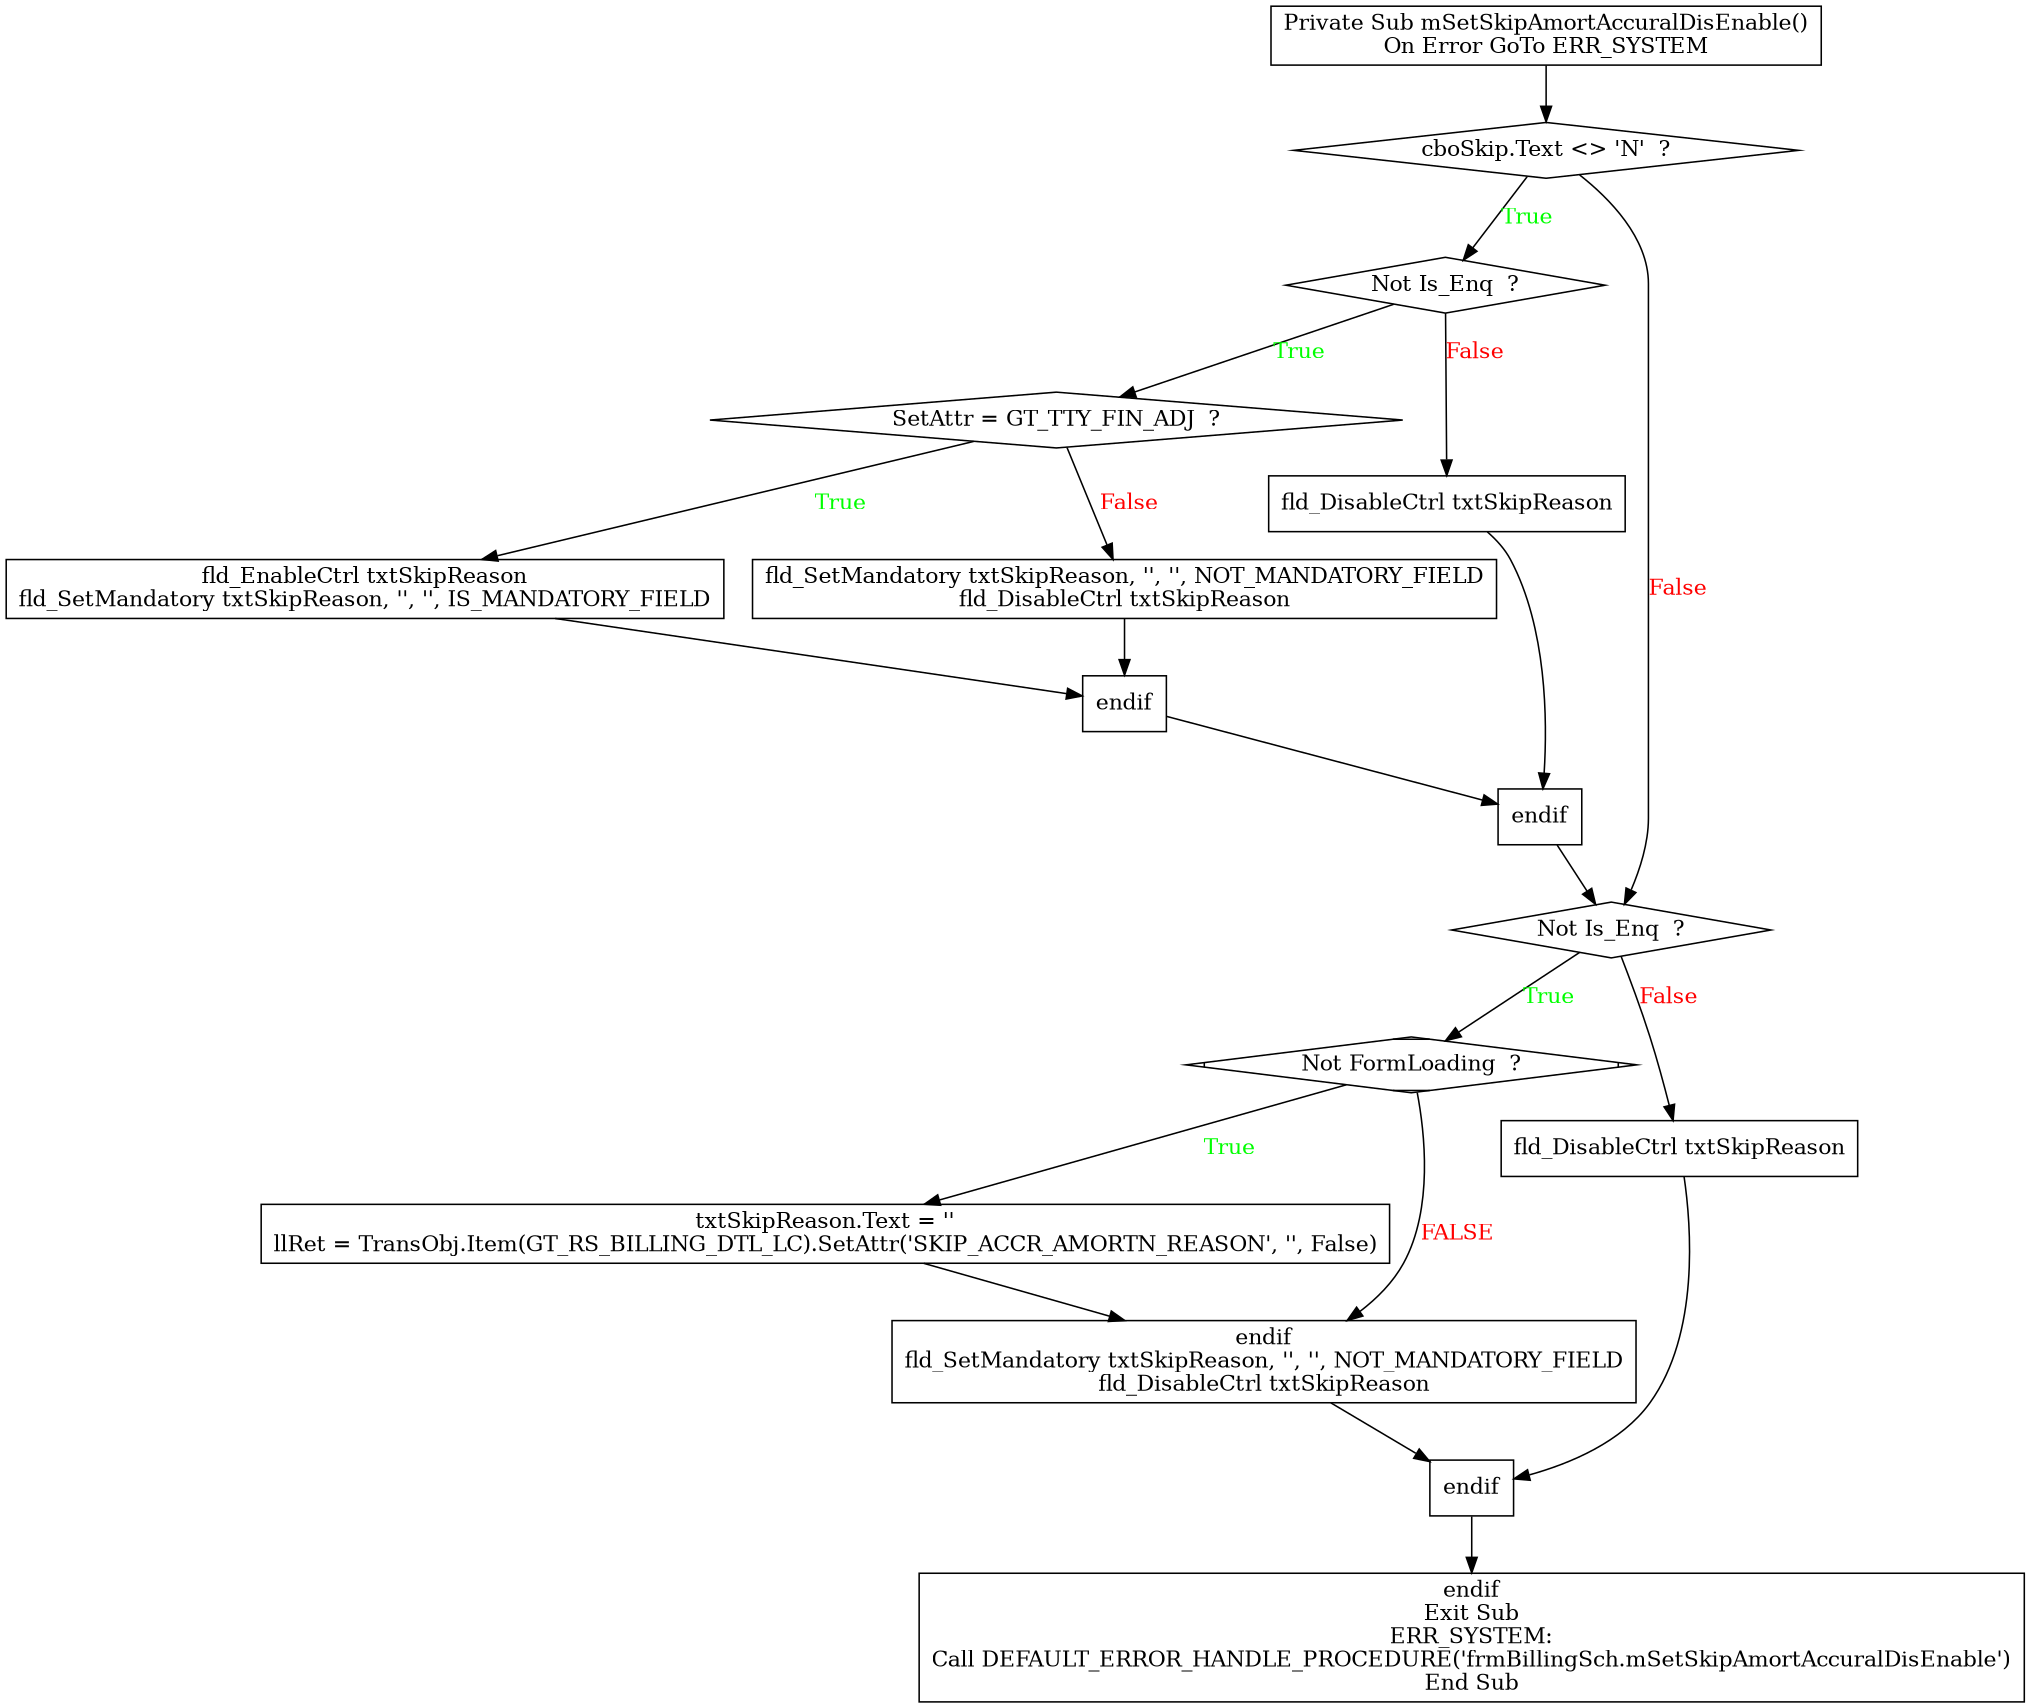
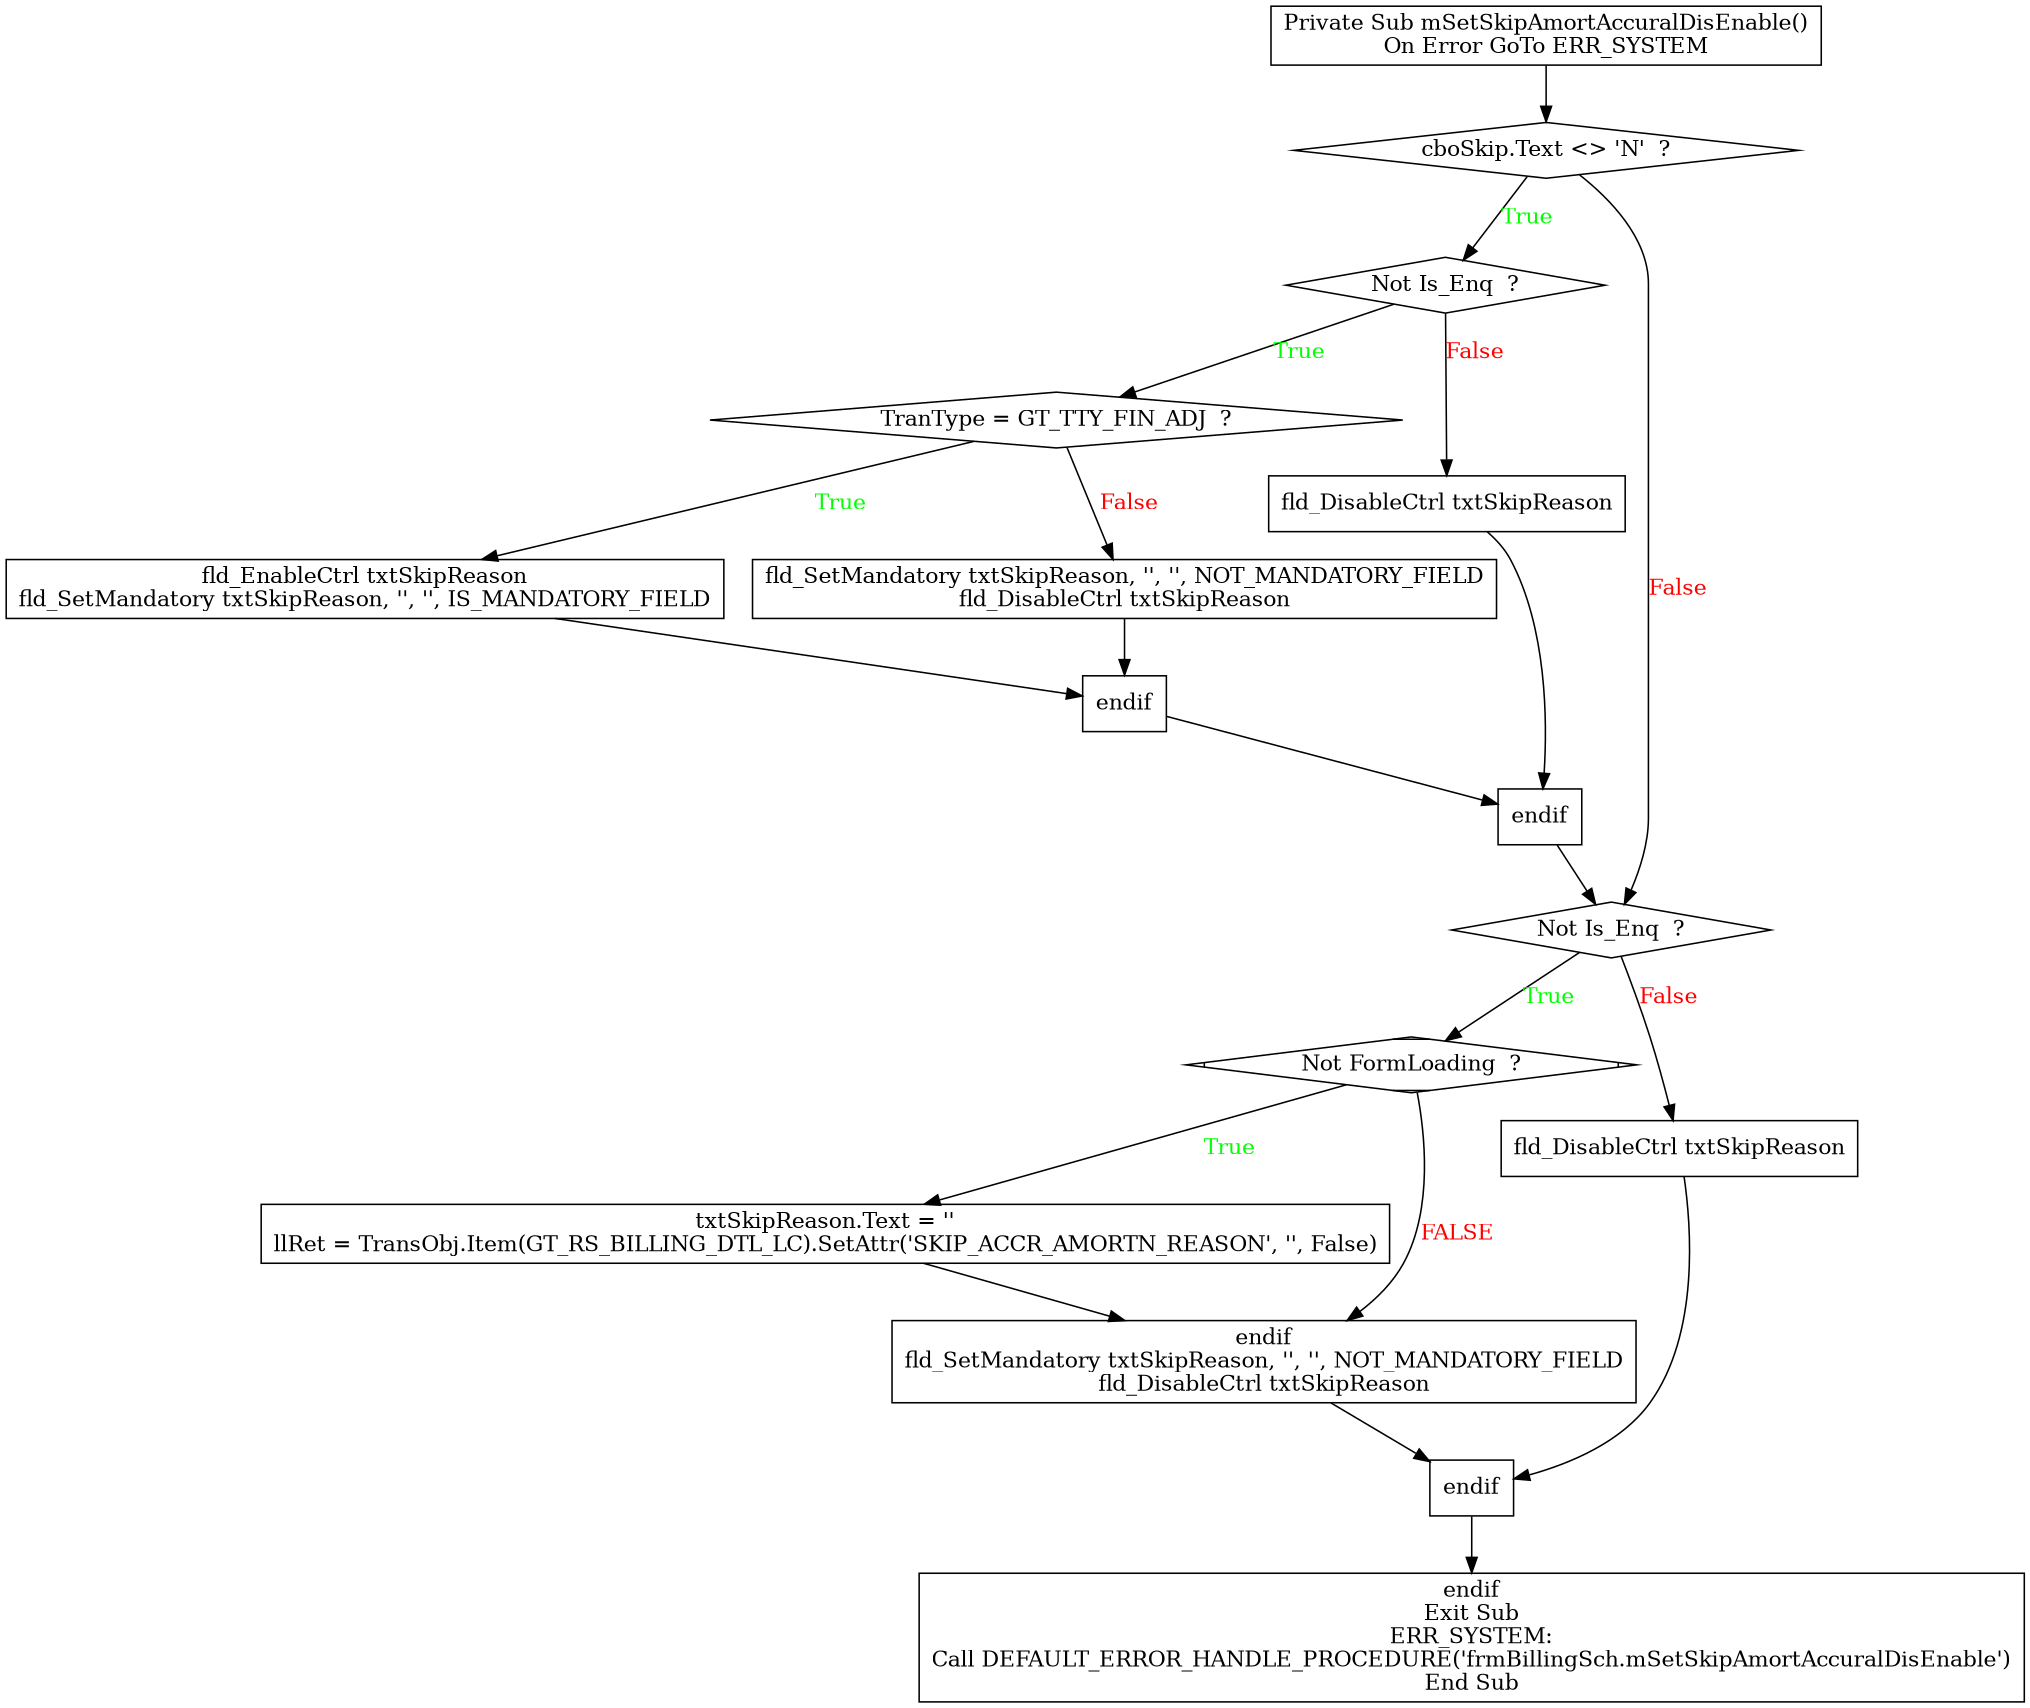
node "SetAttr = GT_TTY_FIN_ADJ  ?": label "SetAttr = GT_TTY_FIN_ADJ  ?" -> "TranType = GT_TTY_FIN_ADJ  ?"
